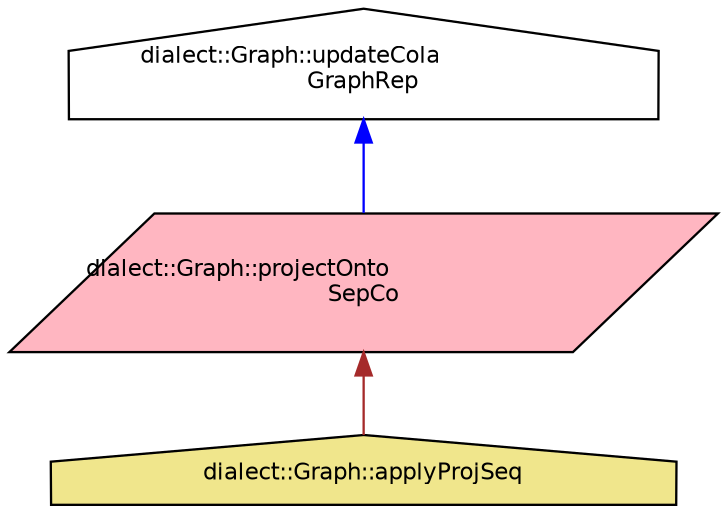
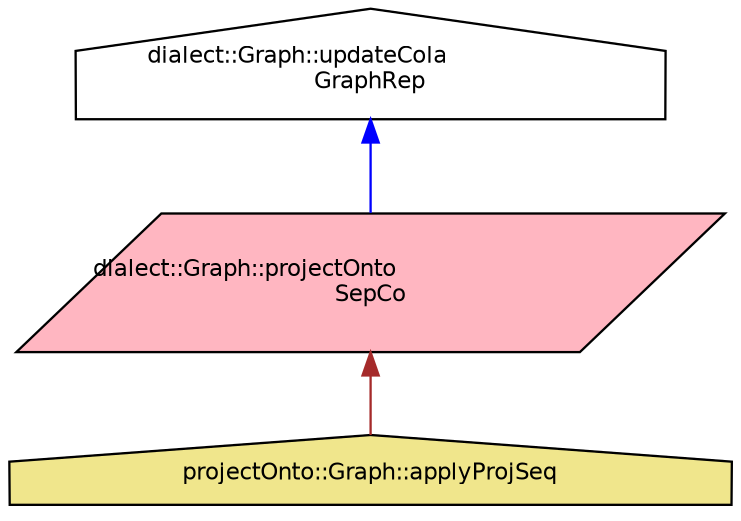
node "dialect::Graph::applyProjSeq": label "dialect::Graph::applyProjSeq" -> "projectOnto::Graph::applyProjSeq"
